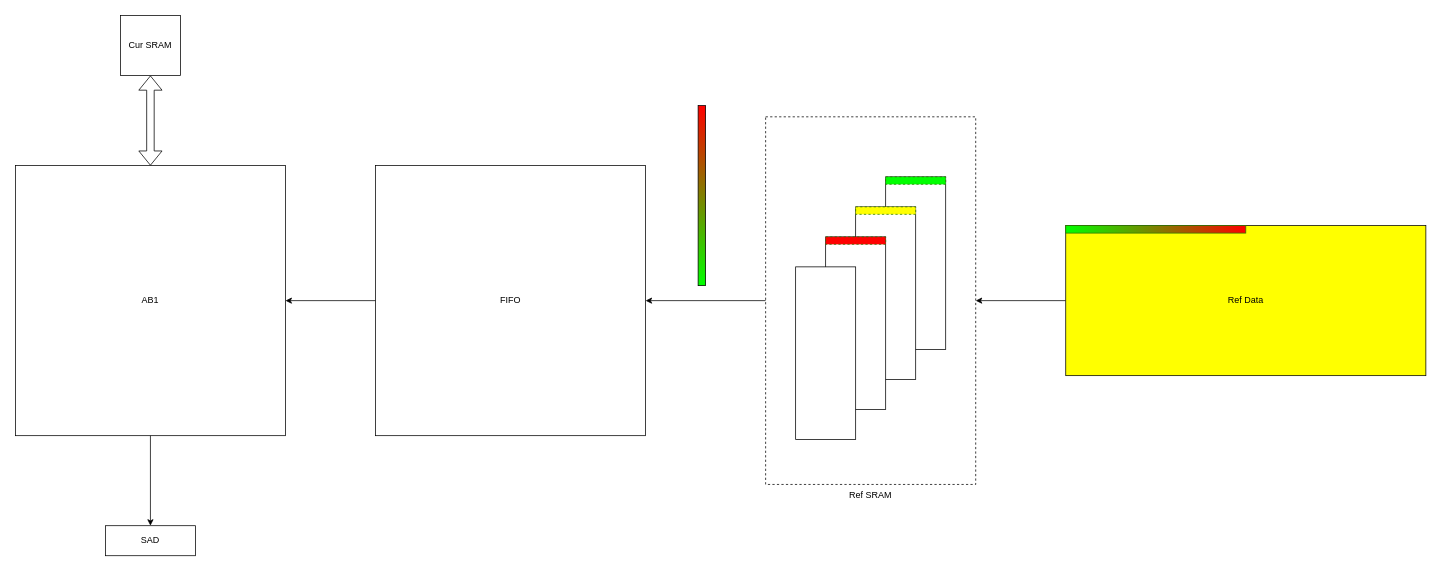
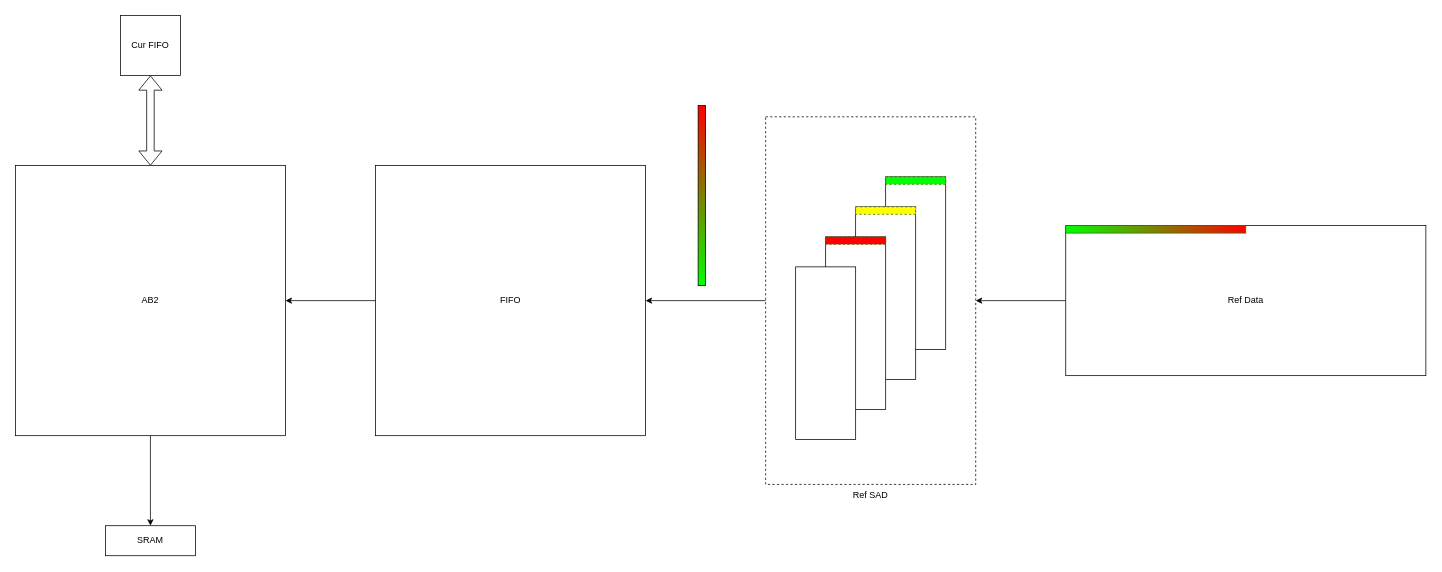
node "Cur SRAM": label "Cur SRAM" -> "Cur FIFO"
node "AB1": label "AB1" -> "AB2"
node "Ref Data": fillcolor #ffff00 -> #ffffff
node "Ref SRAM": label "Ref SRAM" -> "Ref SAD"
node "SAD": label "SAD" -> "SRAM"
